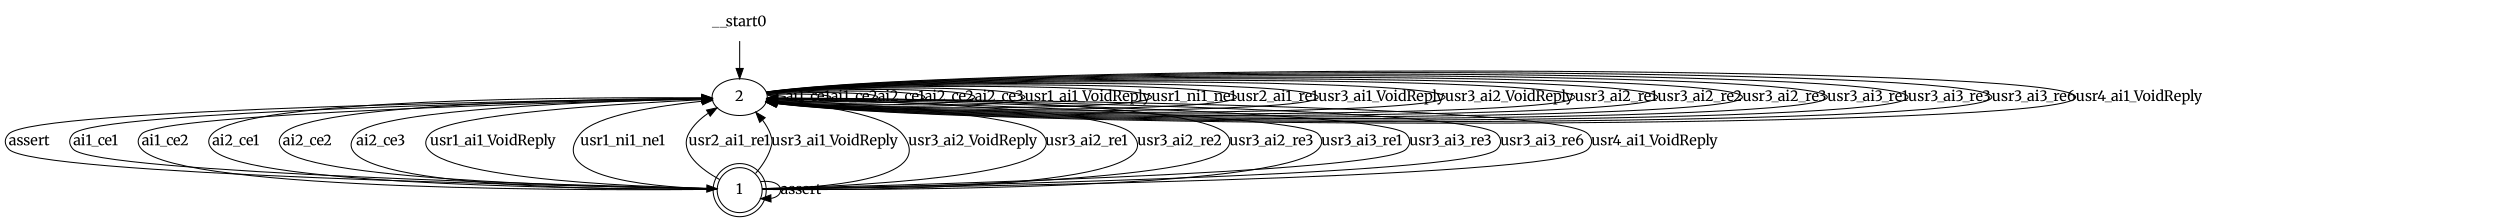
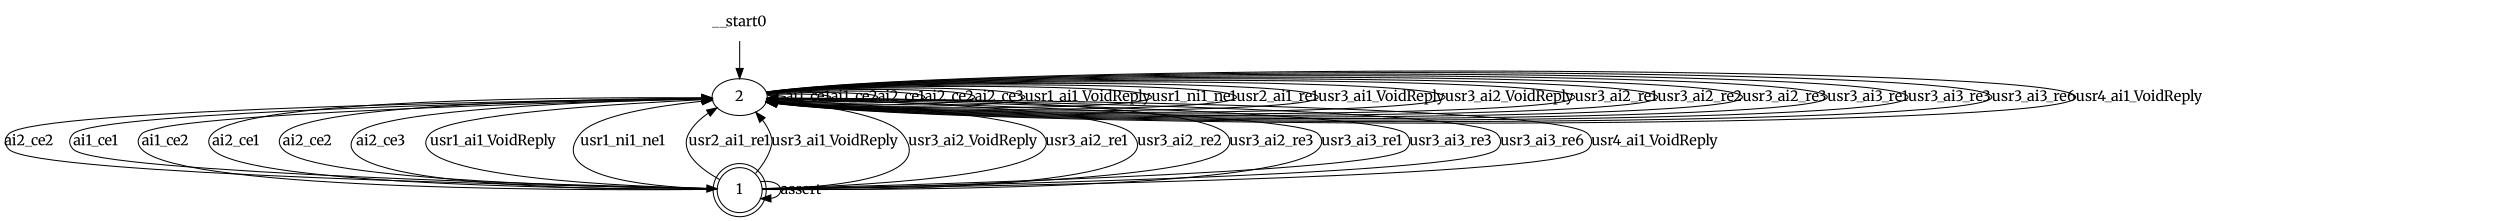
edge "2" -> "1": label "assert" -> "ai2_ce2"
